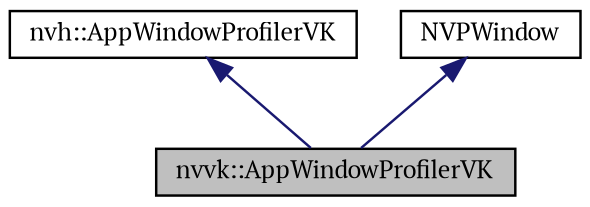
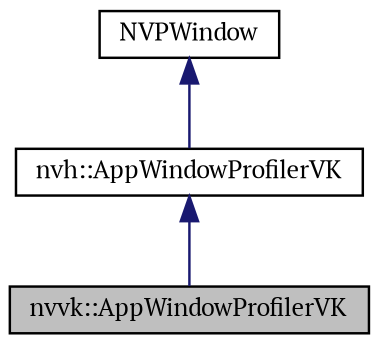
edge "nvvk::AppWindowProfilerVK" -> "NVPWindow": now "nvh::AppWindowProfilerVK" -> "NVPWindow"
